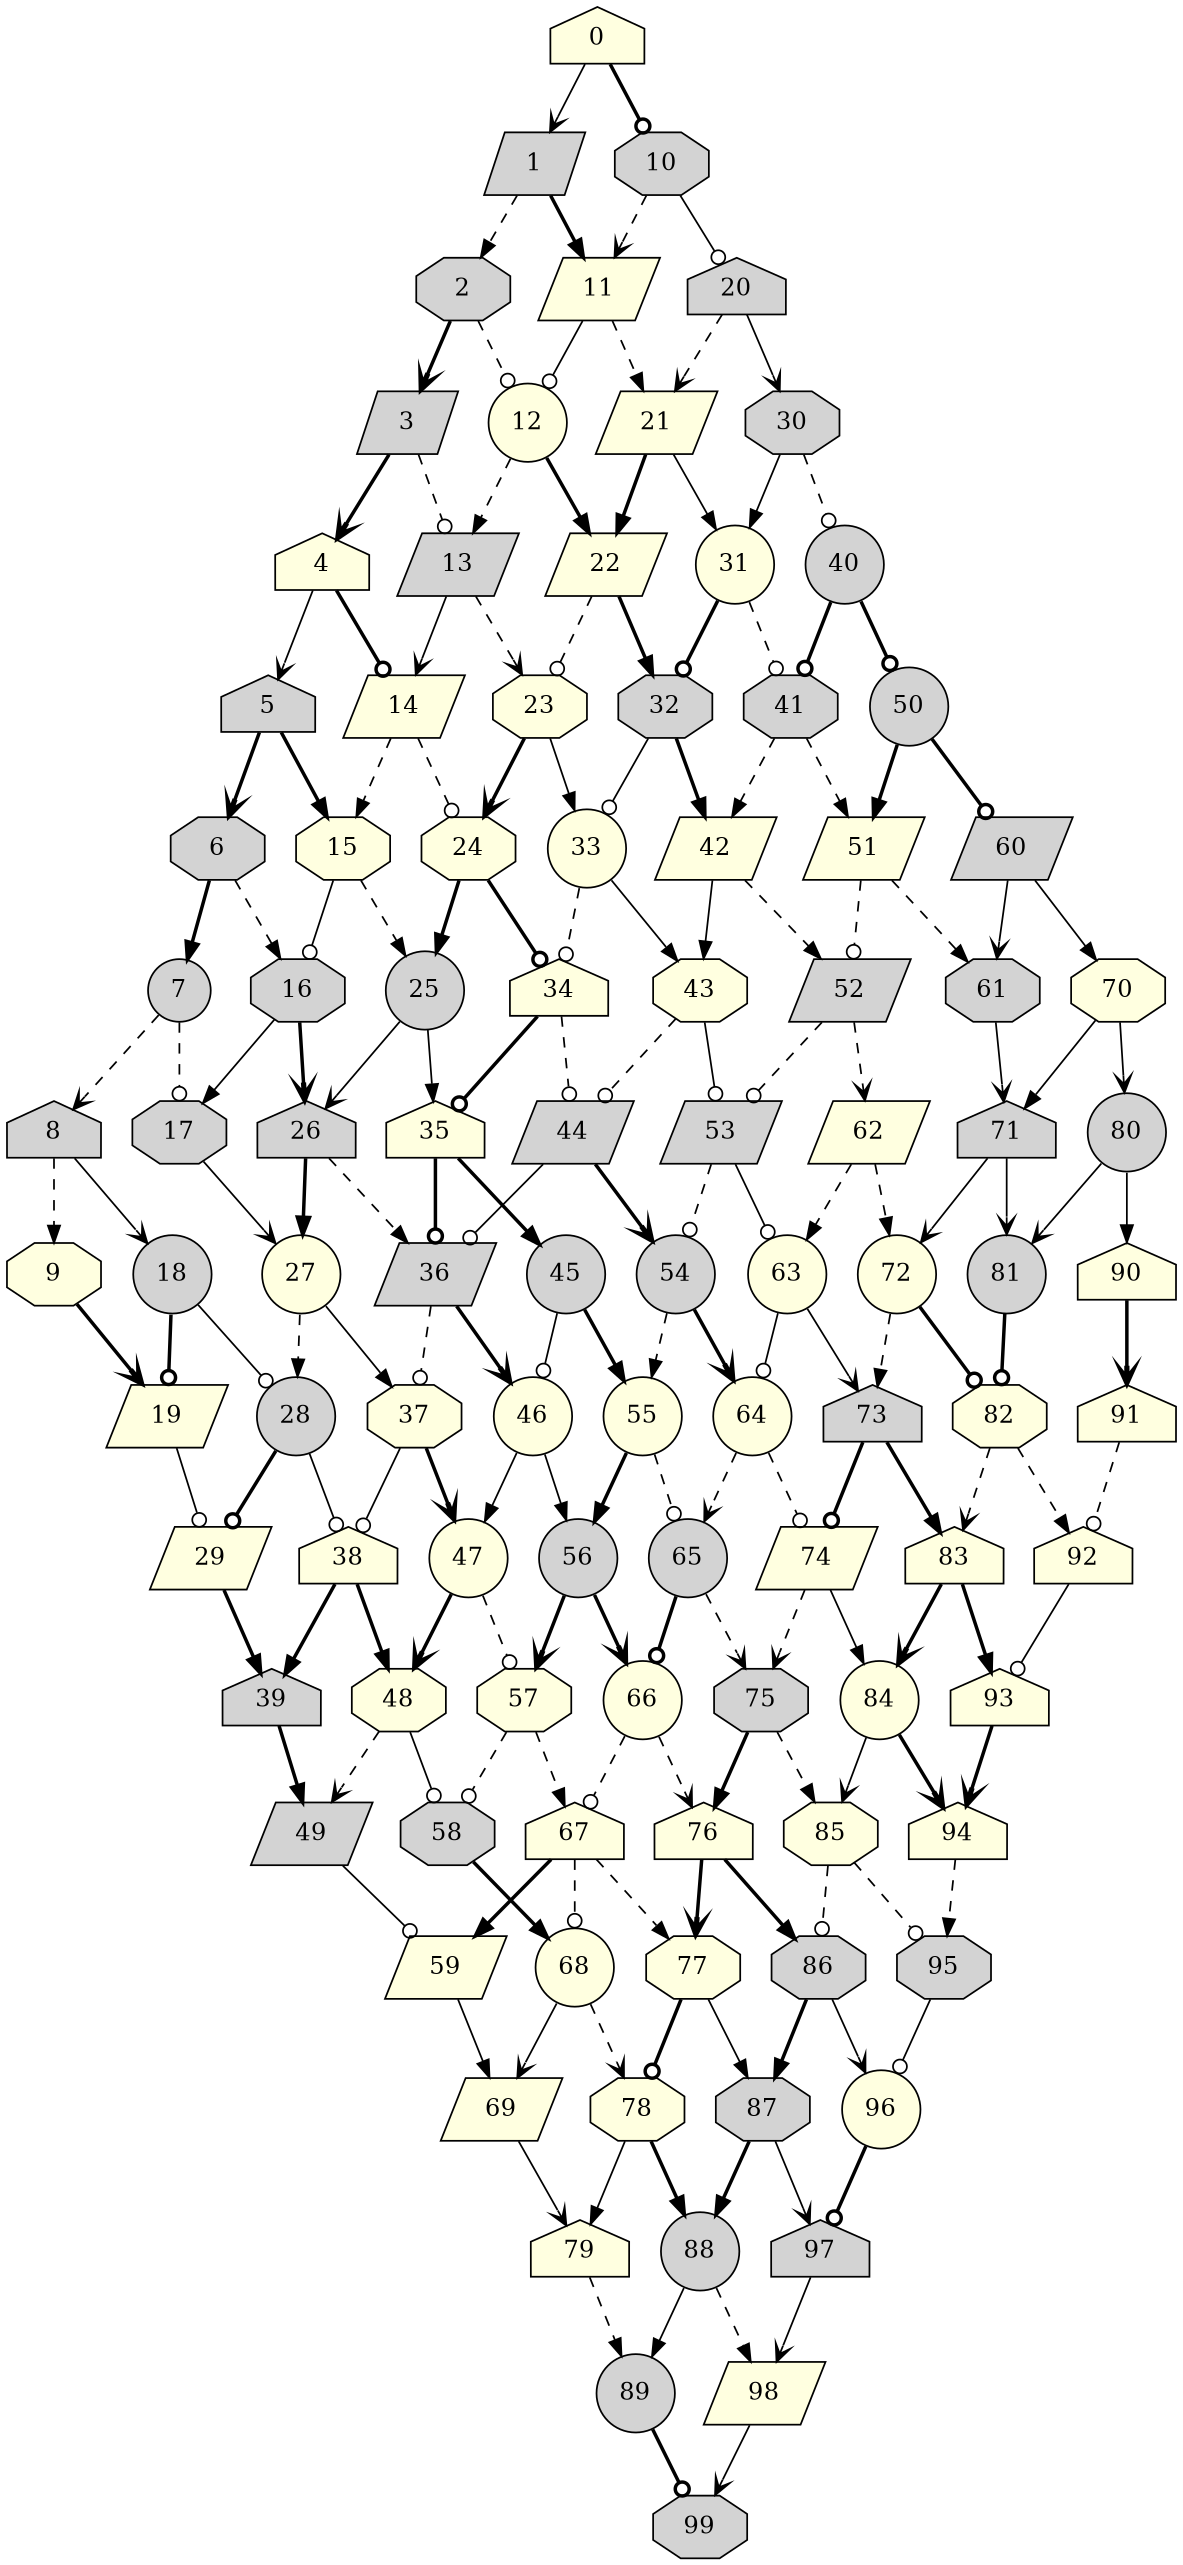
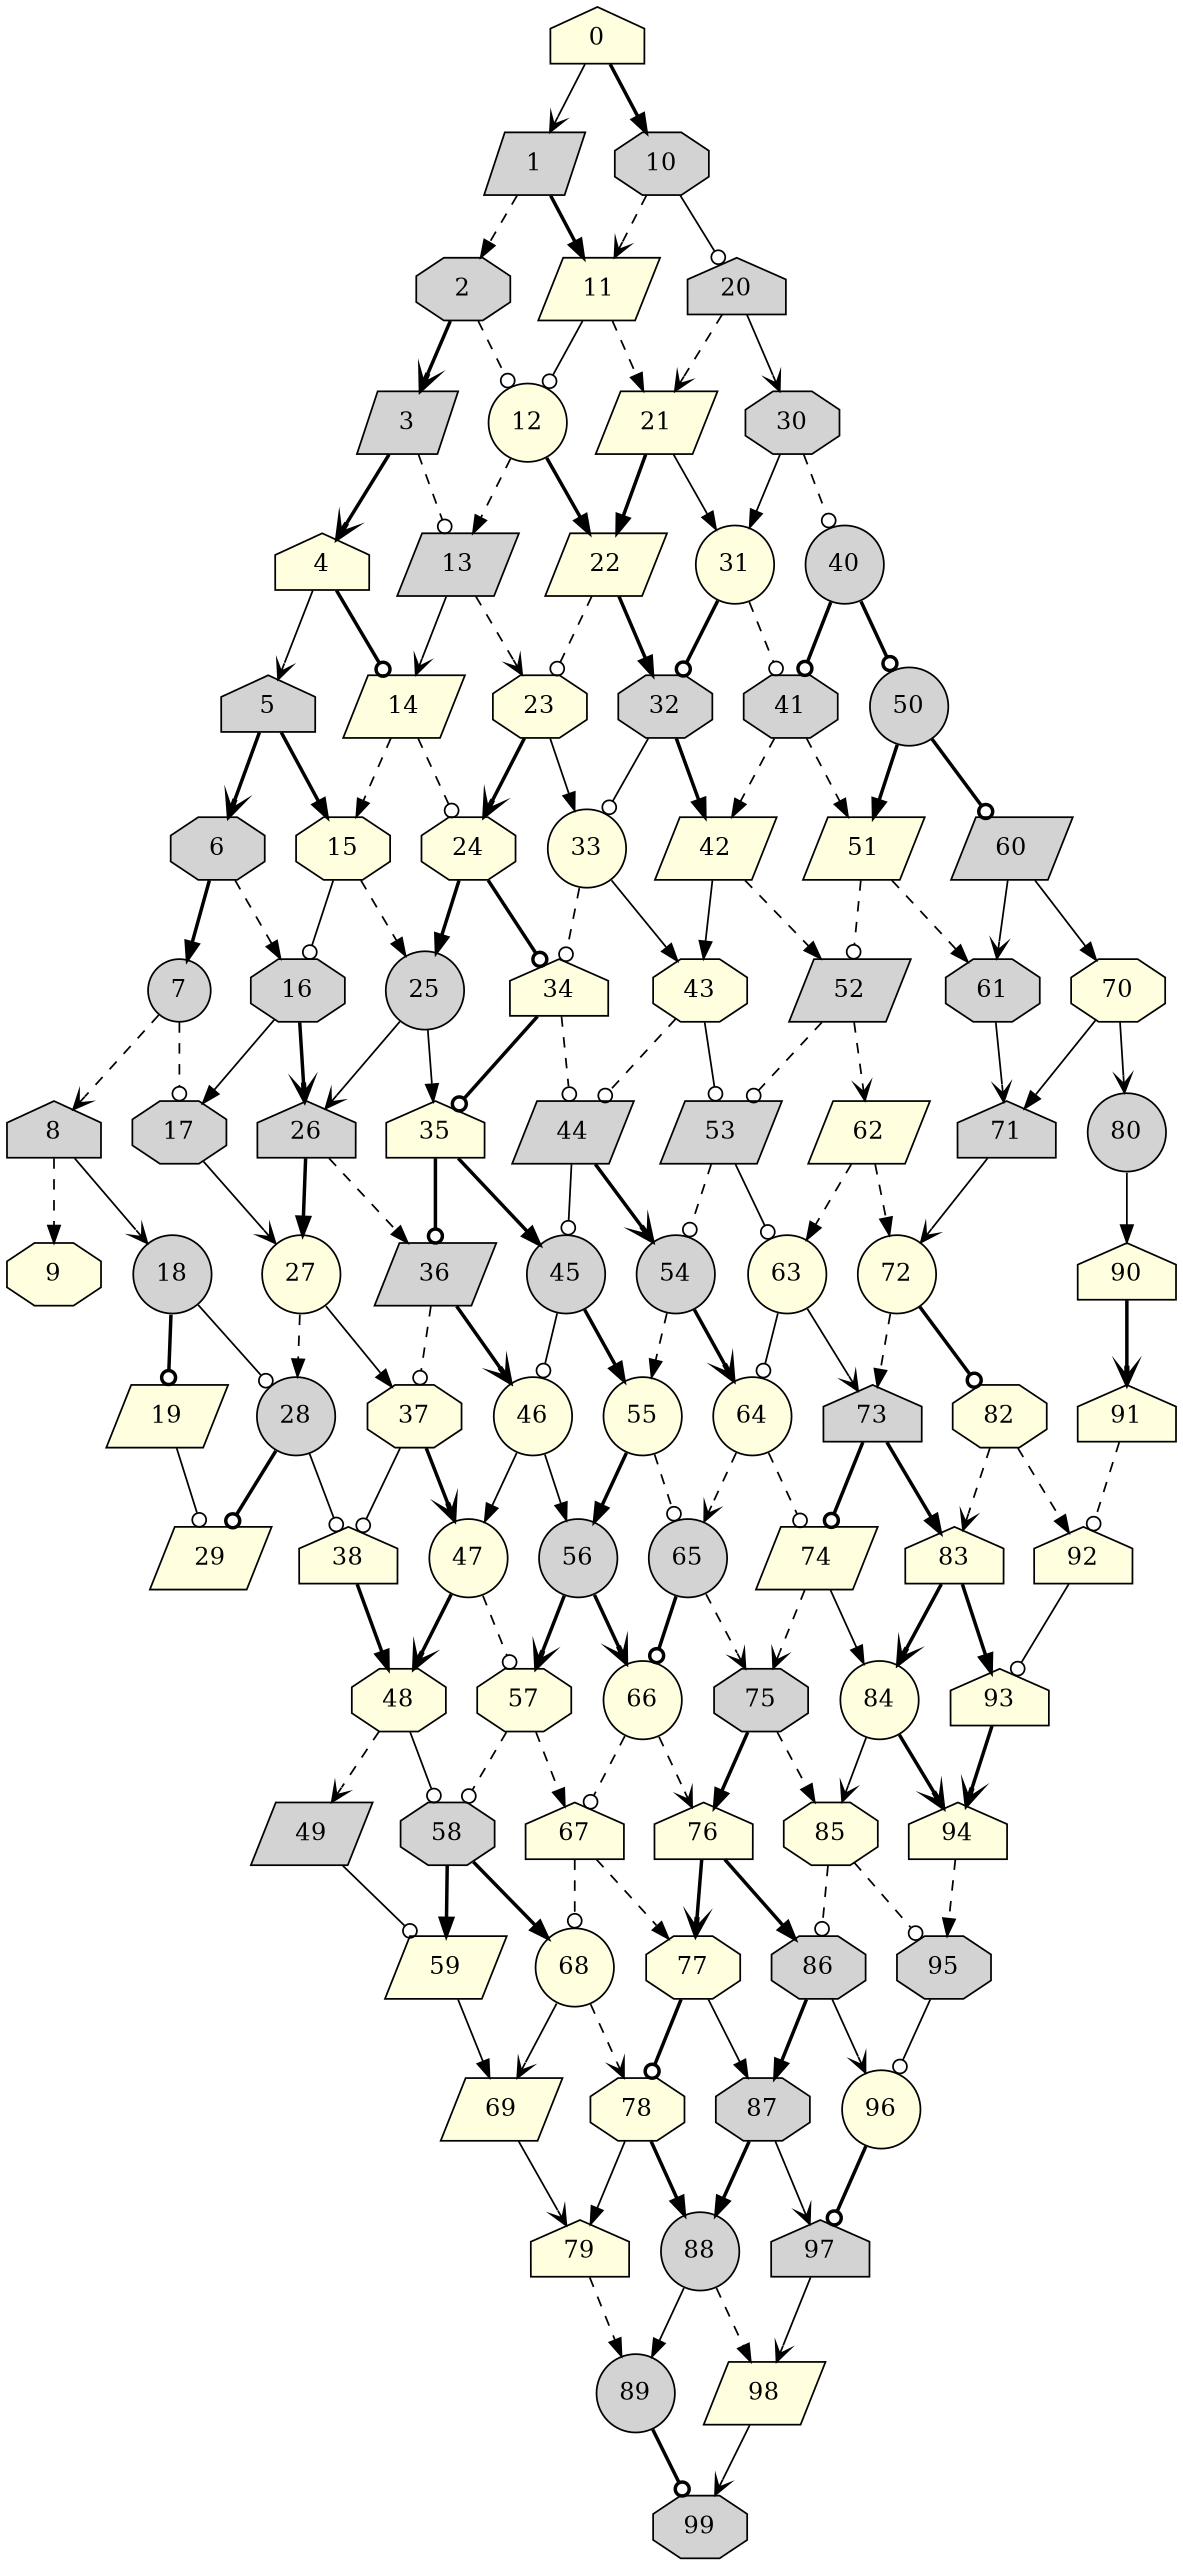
edge "0" -> "10": arrowhead odot -> normal
edge "44" -> "36": now "44" -> "45"
node "81": removed
edge "9" -> "19": removed
node "39": removed
edge "67" -> "59": now "58" -> "59"
